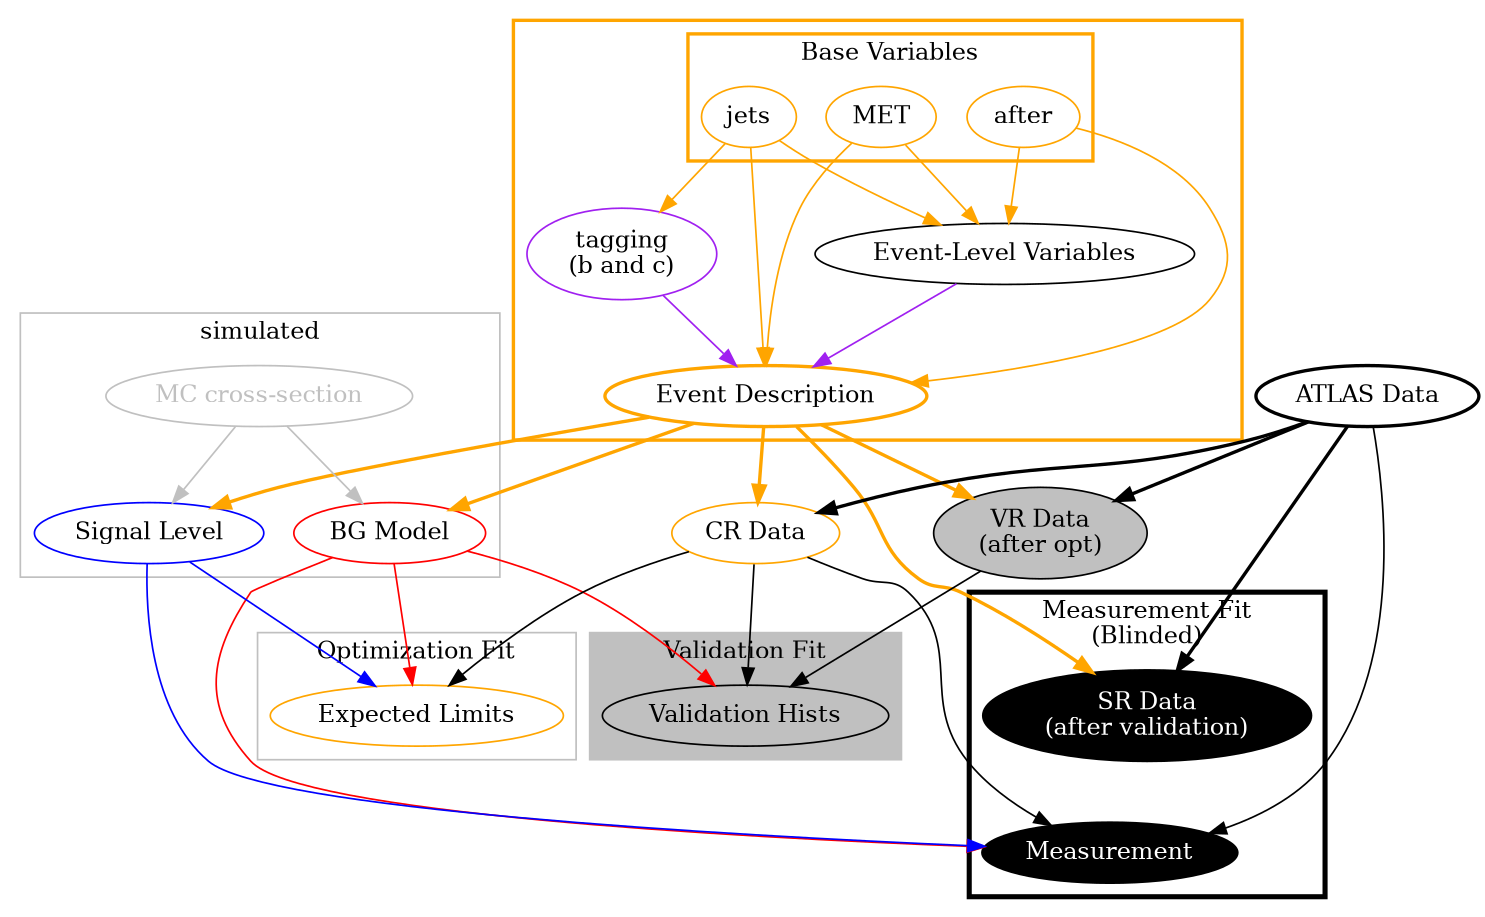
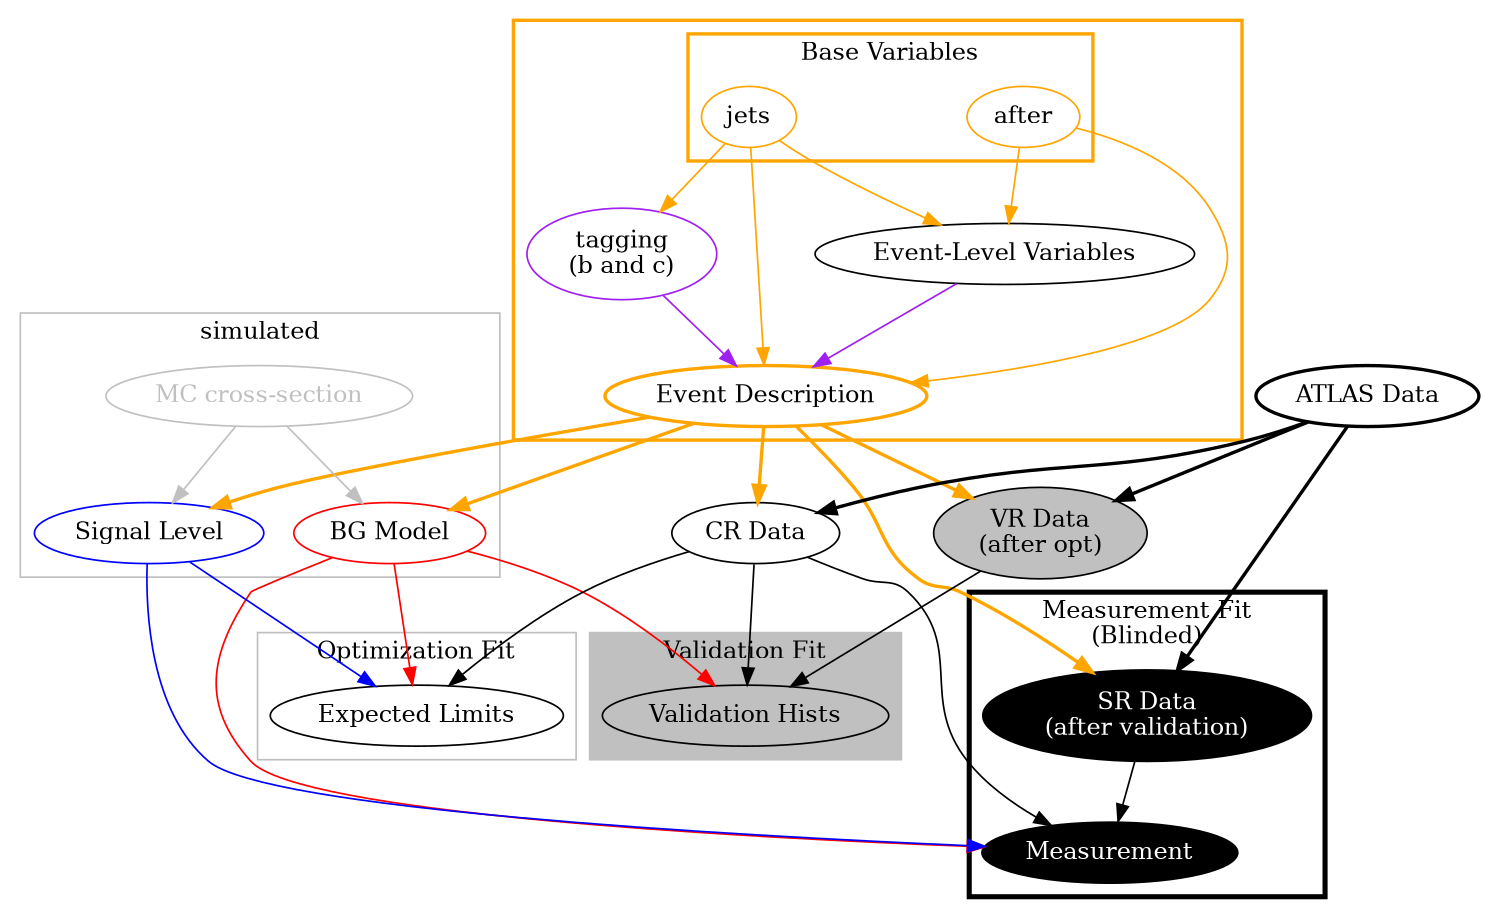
node "MET": removed
node "CR Data": color orange -> black
edge "ATLAS Data" -> "Measurement": now "SR Data (after validation)" -> "Measurement"
node "Expected Limits": color orange -> black
